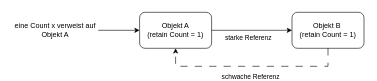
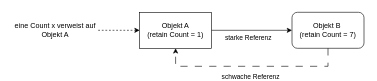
edge "eine Count x verweist auf Objekt A" -> "Objekt A (retain Count = 1)": style solid -> dashed
node "Objekt A (retain Count = 1)": shape rounded rectangle -> rectangle
node "Objekt B (retain Count = 1)": label "Objekt B (retain Count = 1)" -> "Objekt B (retain Count = 7)"
